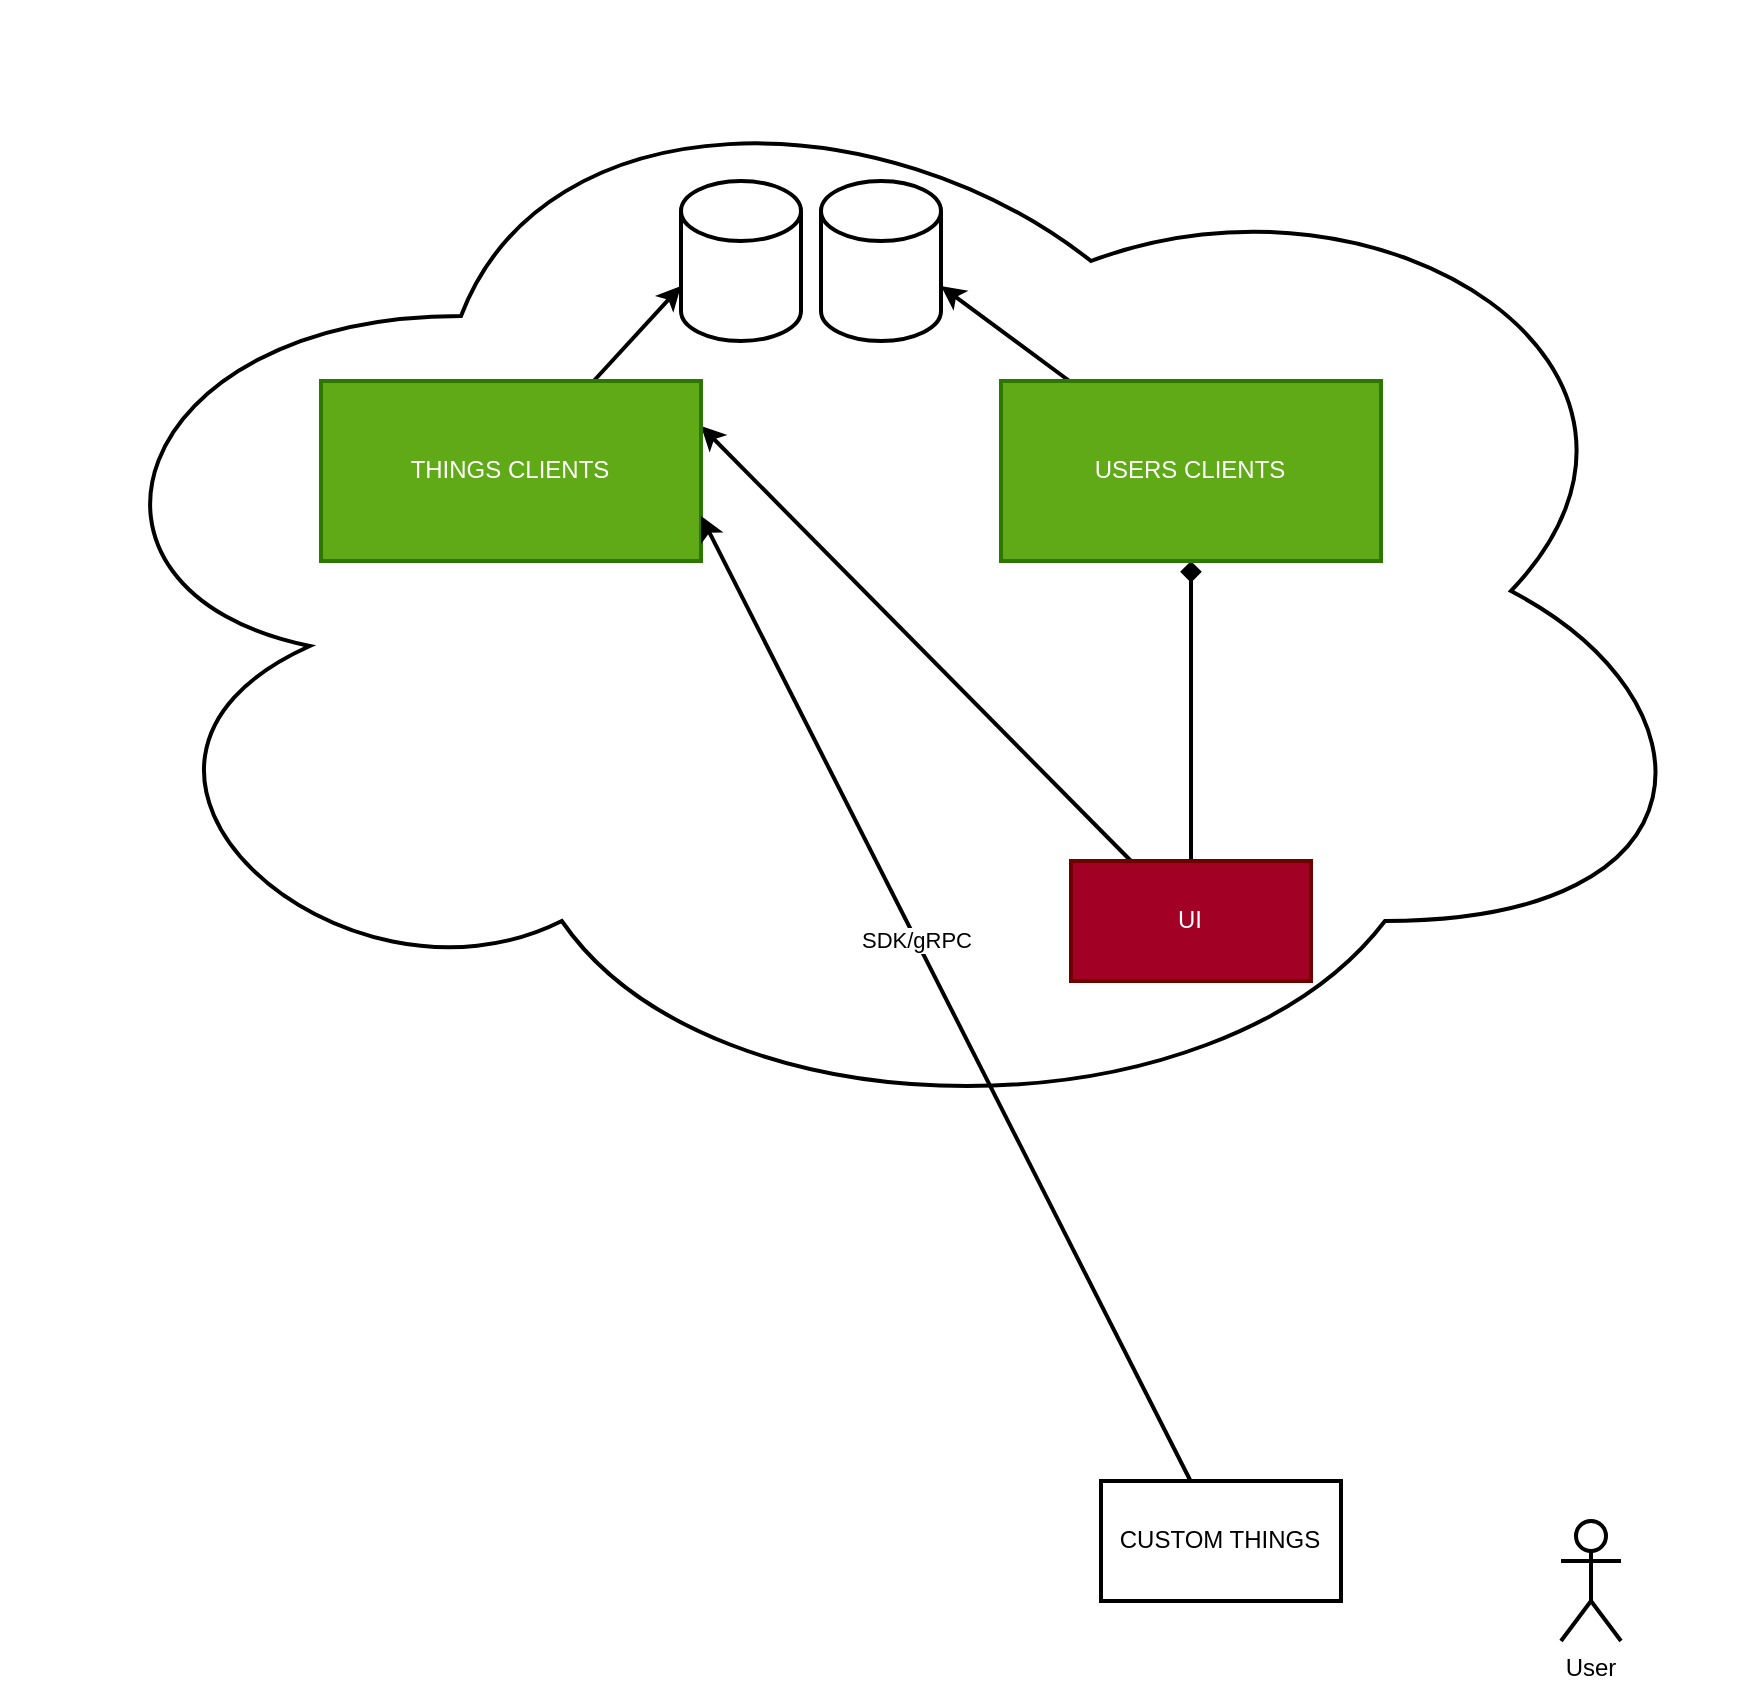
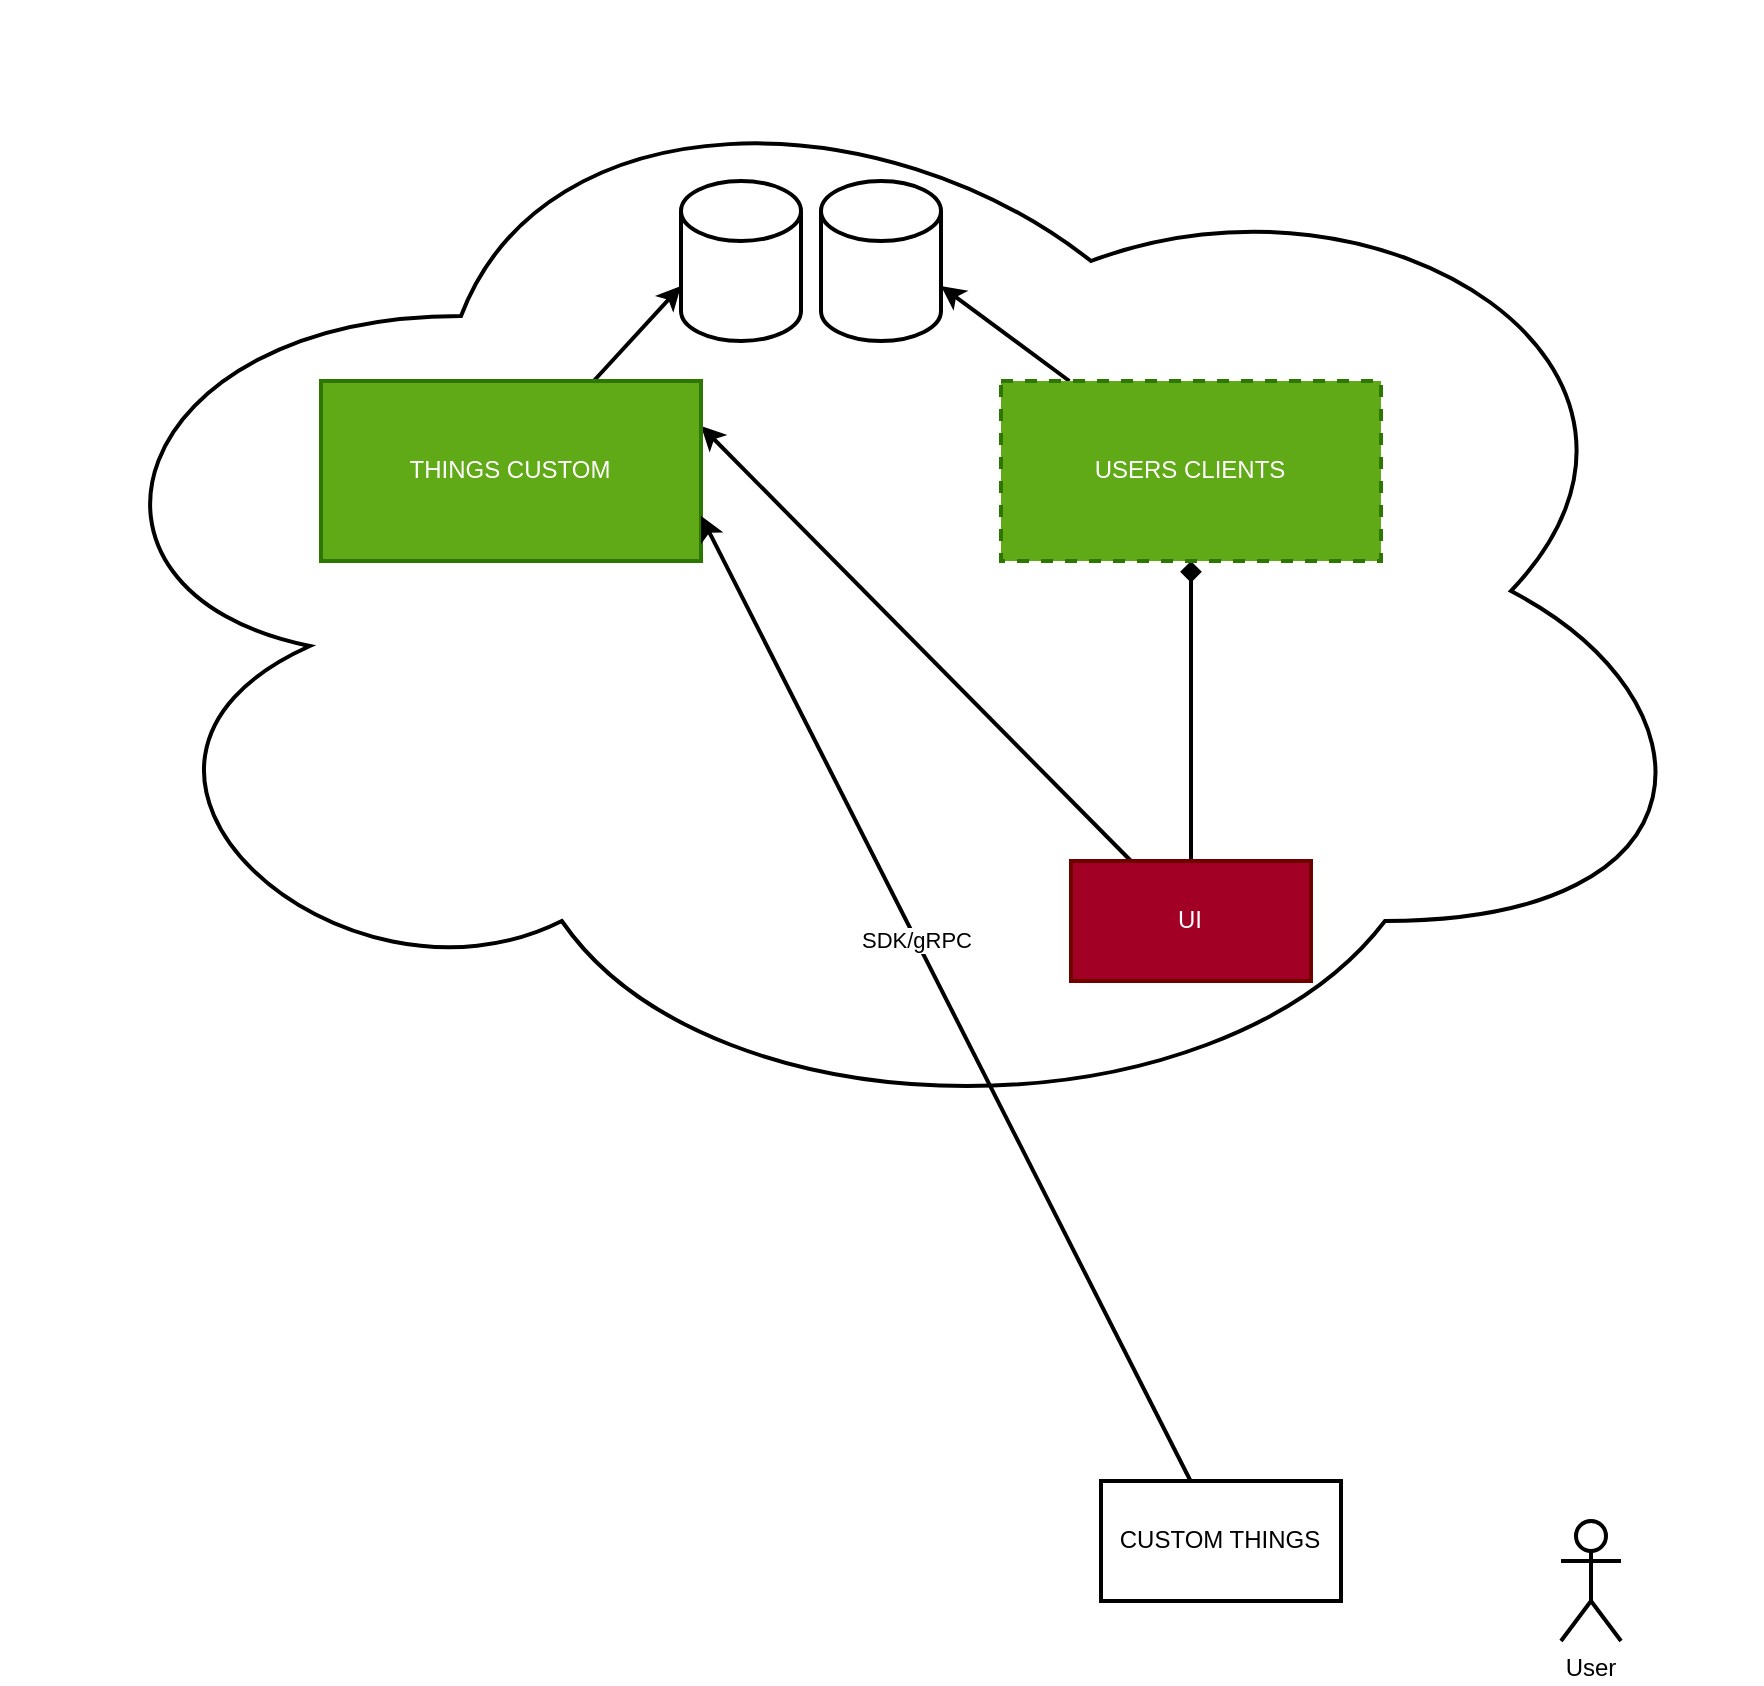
node "THINGS CLIENTS": label "THINGS CLIENTS" -> "THINGS CUSTOM"
node "USERS CLIENTS": style solid -> dashed
